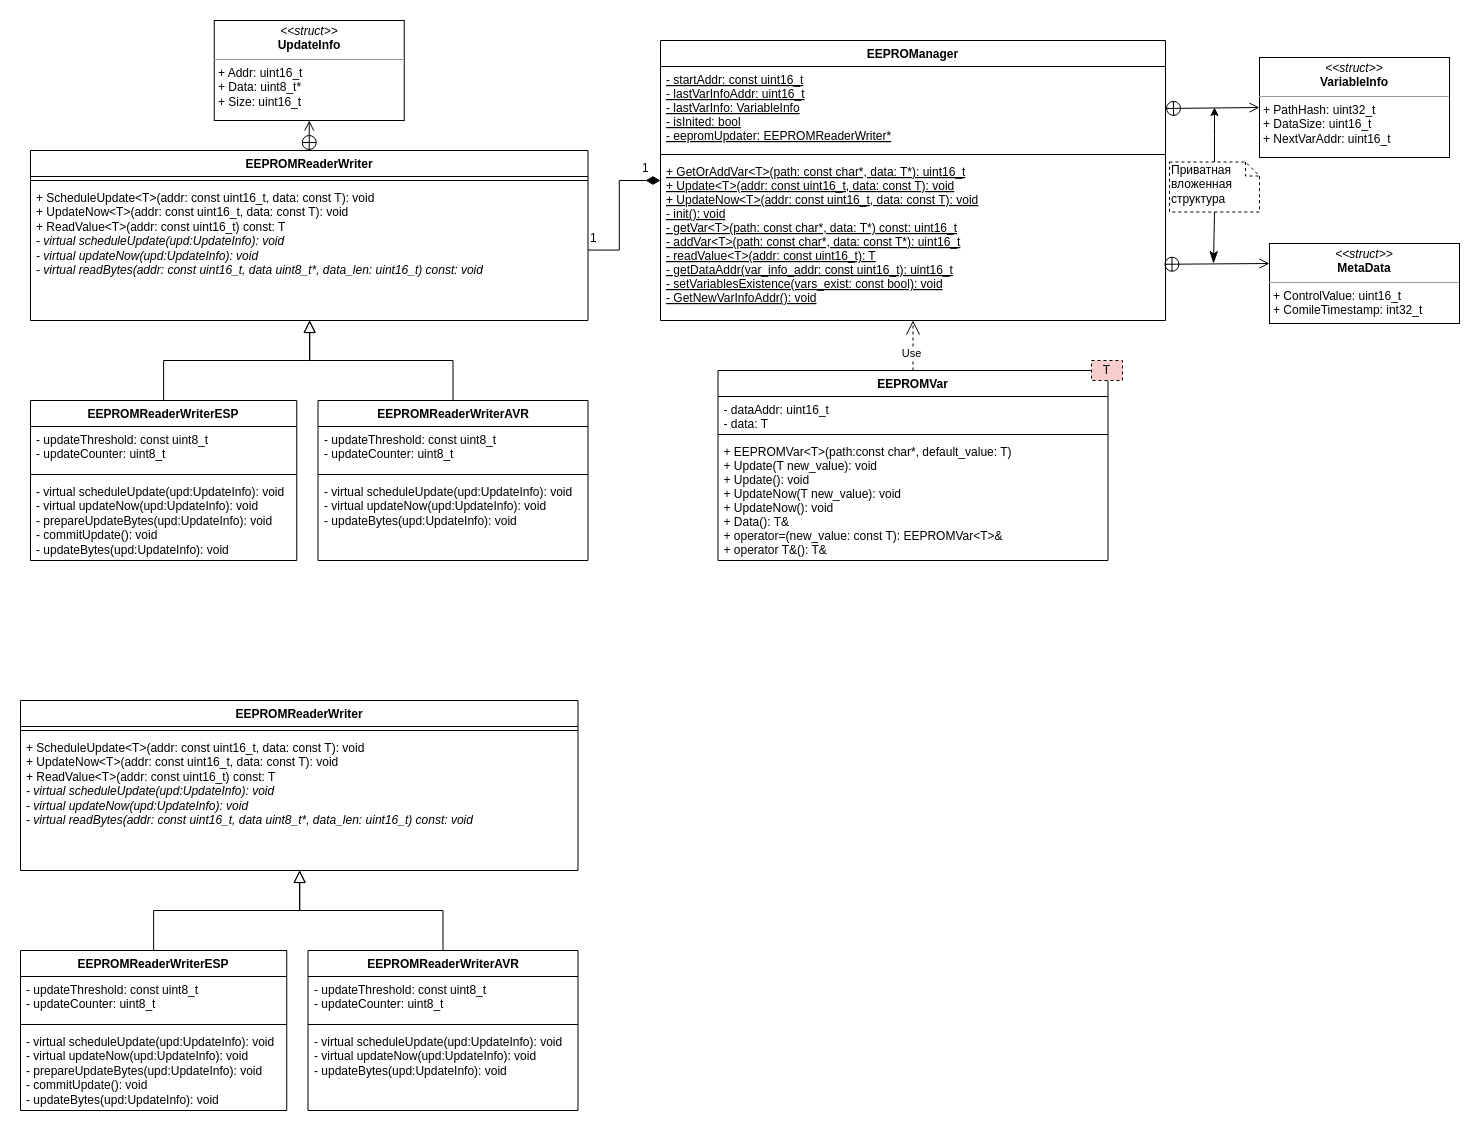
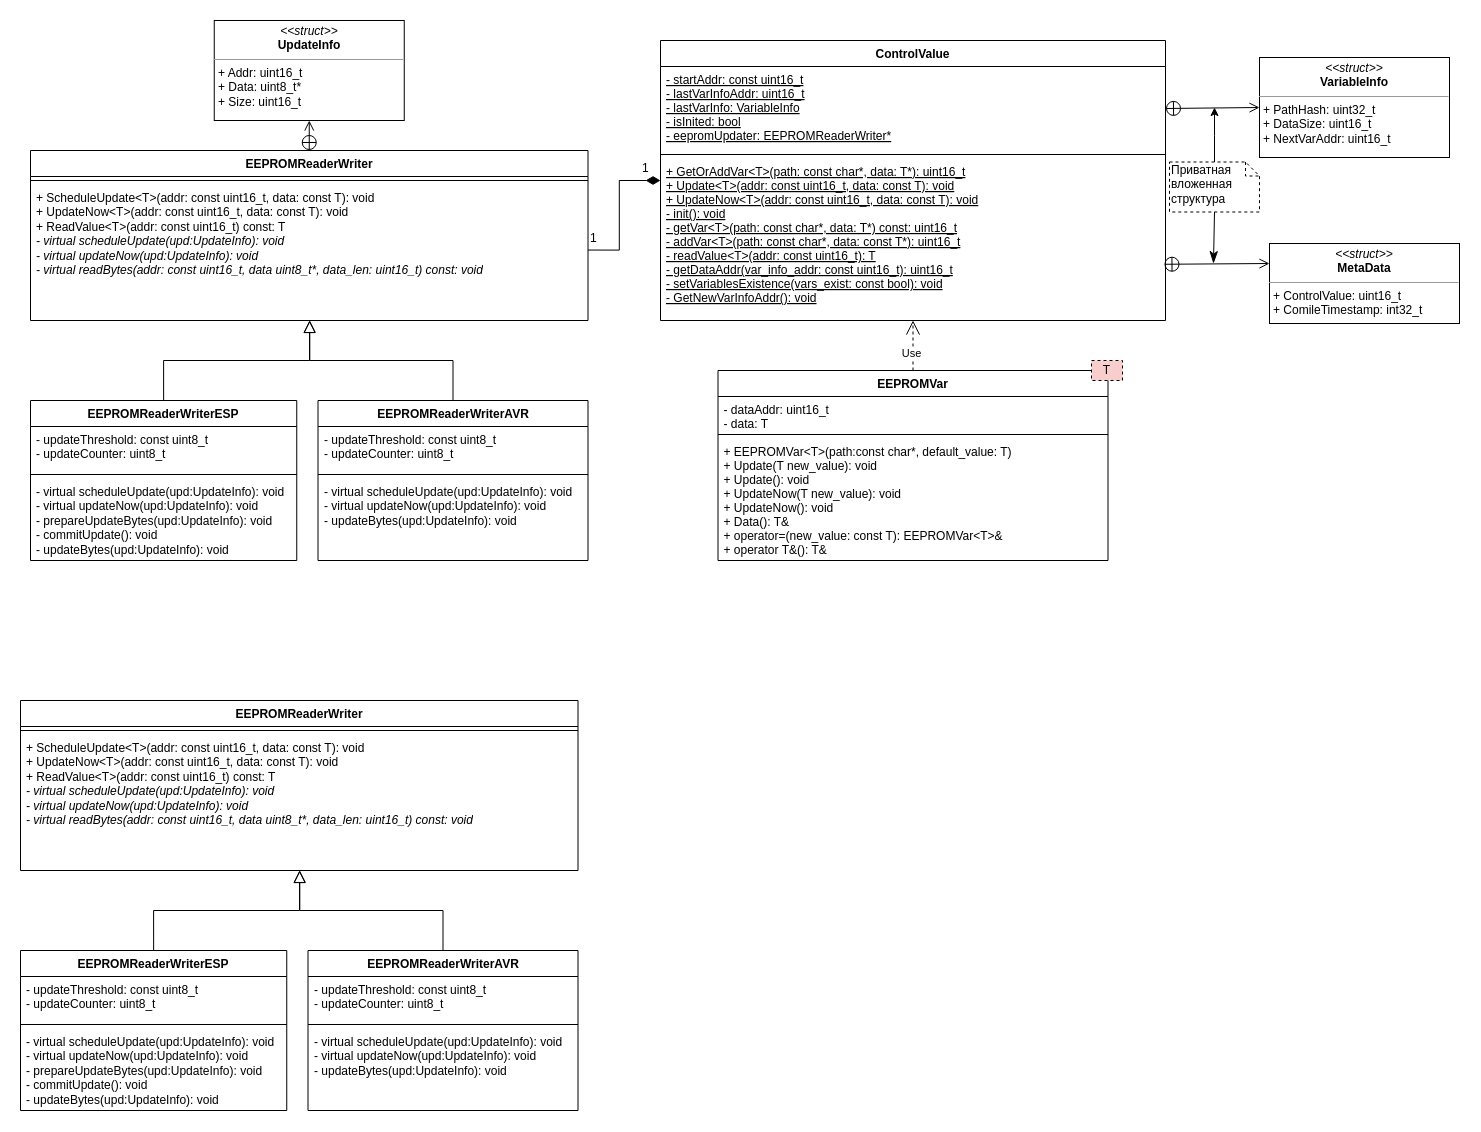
node "EEPROManager": label "EEPROManager" -> "ControlValue"
